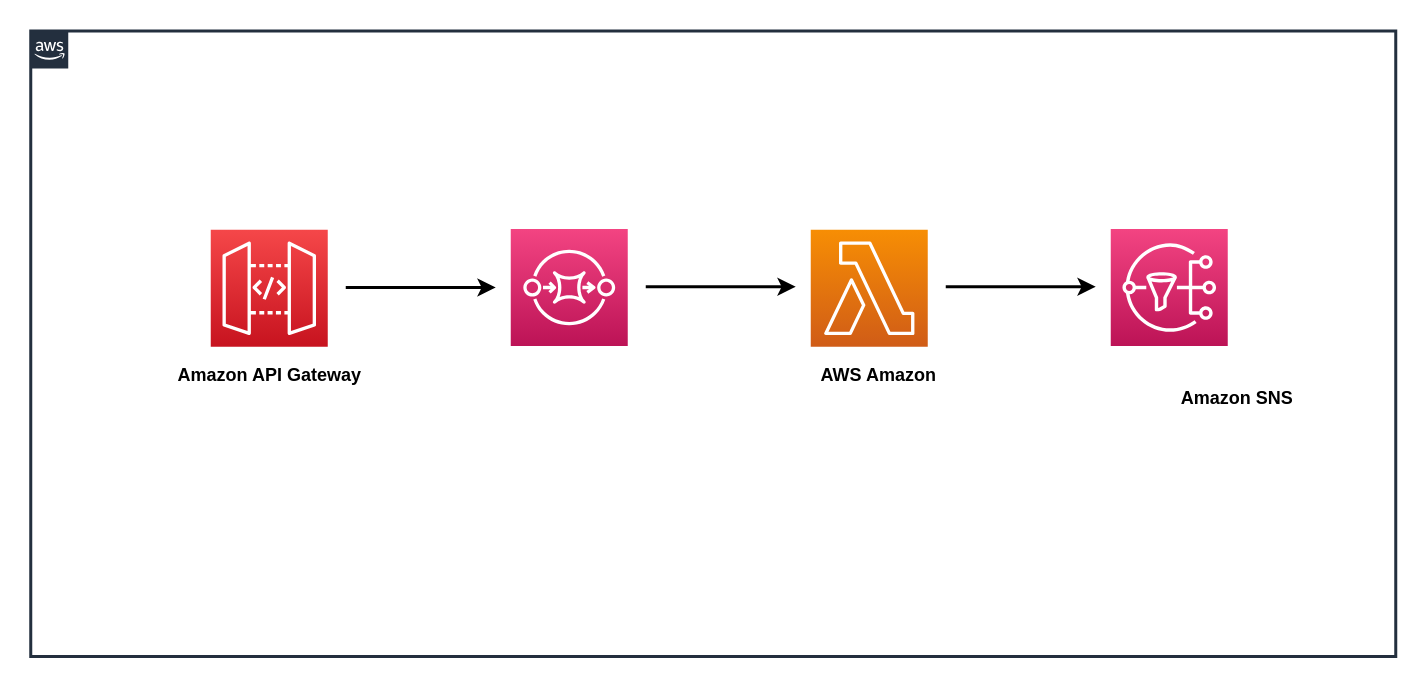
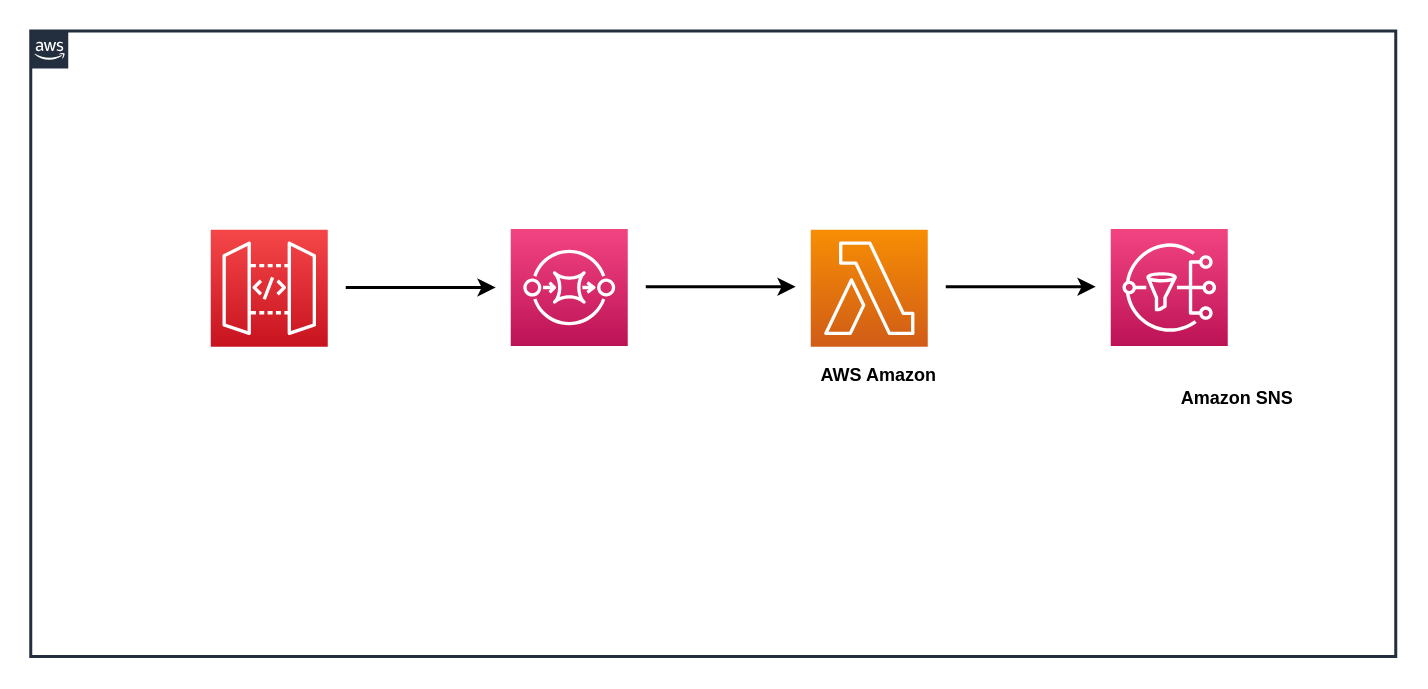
node "Amazon API Gateway": removed
